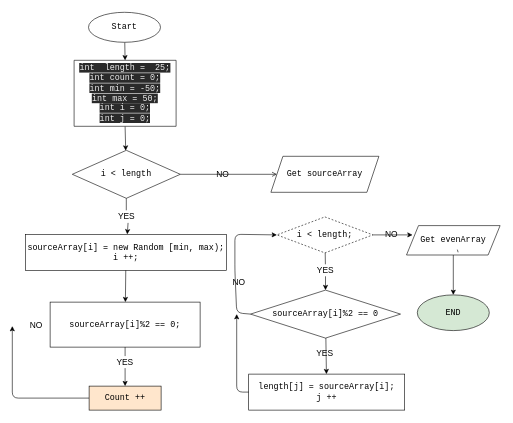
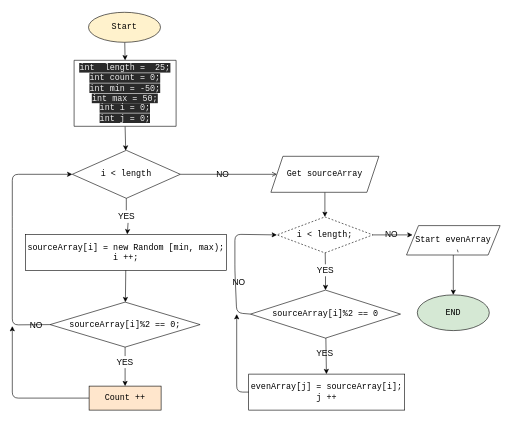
node "Start": fillcolor #ffffff -> #fff2cc
edge "Get sourceArray" -> "i < length;": added
node "Get evenArray": label "Get evenArray" -> "Start evenArray"
edge "sourceArray[i]%2 == 0;" -> "i < length": added
node "sourceArray[i]%2 == 0;": shape rectangle -> diamond
node "length[j] = sourceArray[i]; j ++": label "length[j] = sourceArray[i]; j ++" -> "evenArray[j] = sourceArray[i]; j ++"
